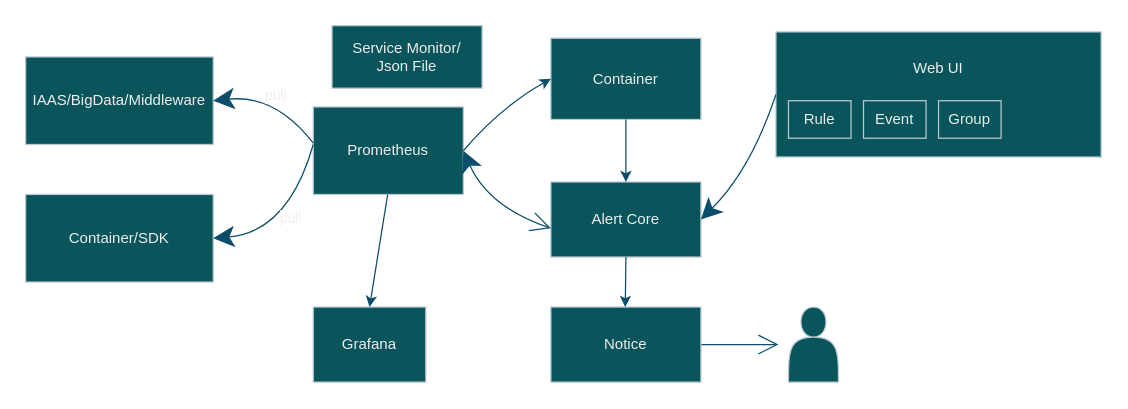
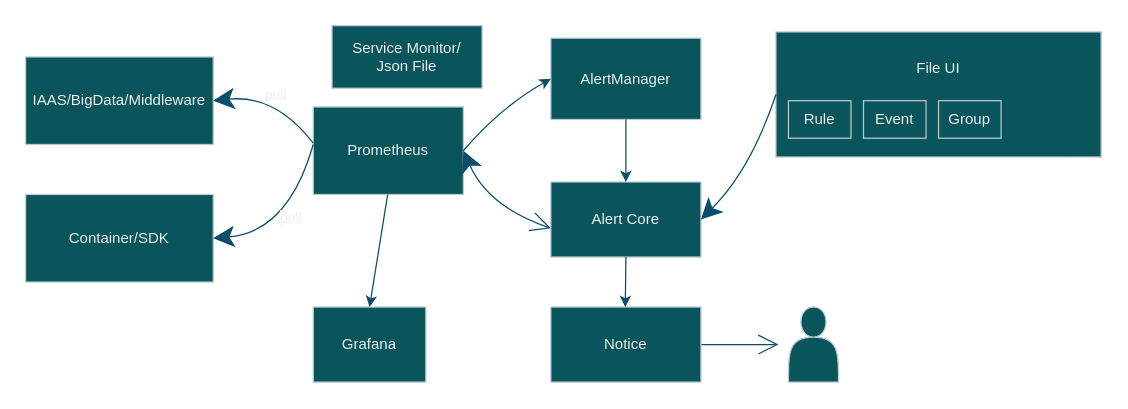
node "Container": label "Container" -> "AlertManager"
node "Web UI": label "Web UI" -> "File UI"
